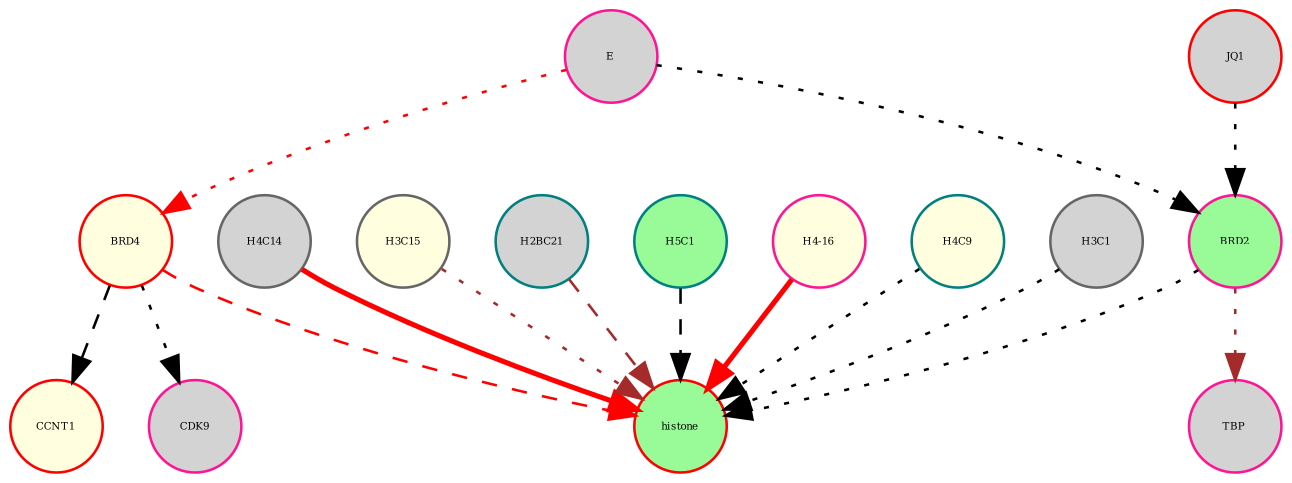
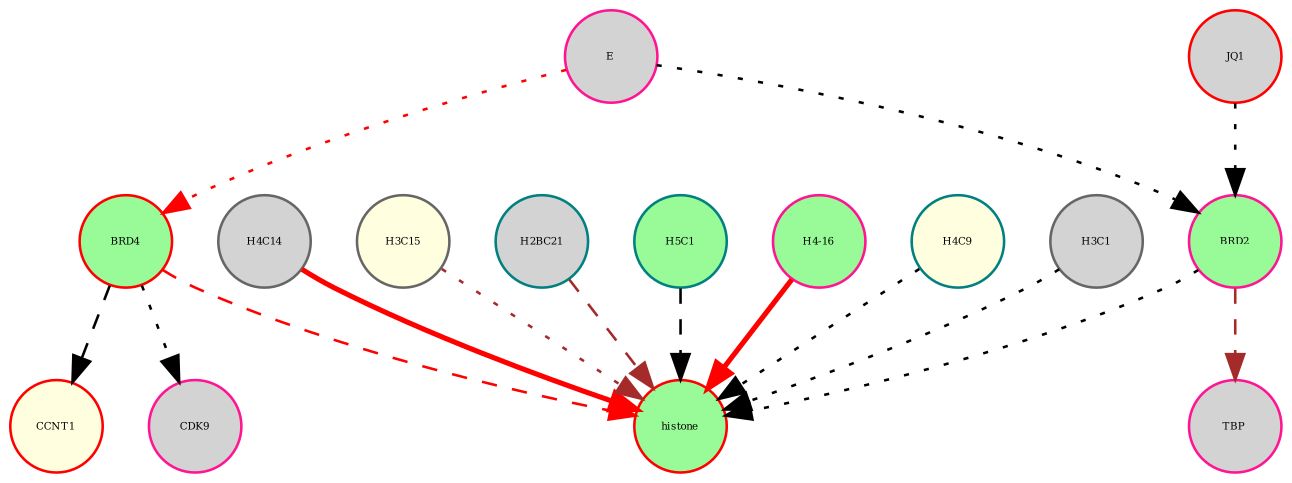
node "BRD4": fillcolor lightyellow -> palegreen
node "H4-16": fillcolor lightyellow -> palegreen
edge "BRD2" -> "TBP": style dotted -> dashed
